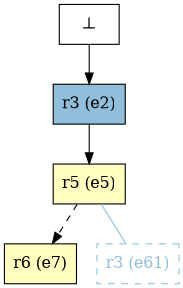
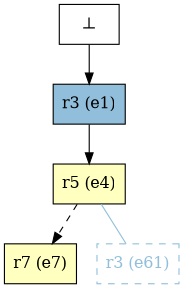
node "r3 (e2)": label "r3 (e2)" -> "r3 (e1)"
node "r5 (e5)": label "r5 (e5)" -> "r5 (e4)"
node "r6 (e7)": label "r6 (e7)" -> "r7 (e7)"
